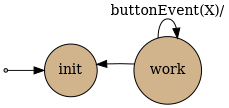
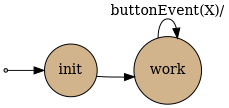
edge "work" -> "init": reversed
